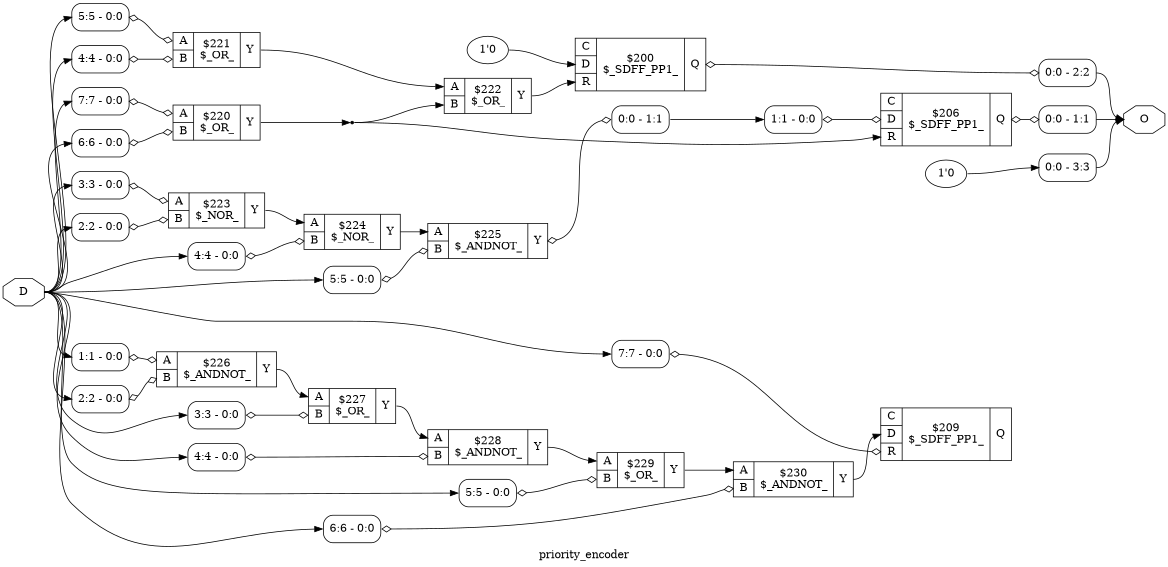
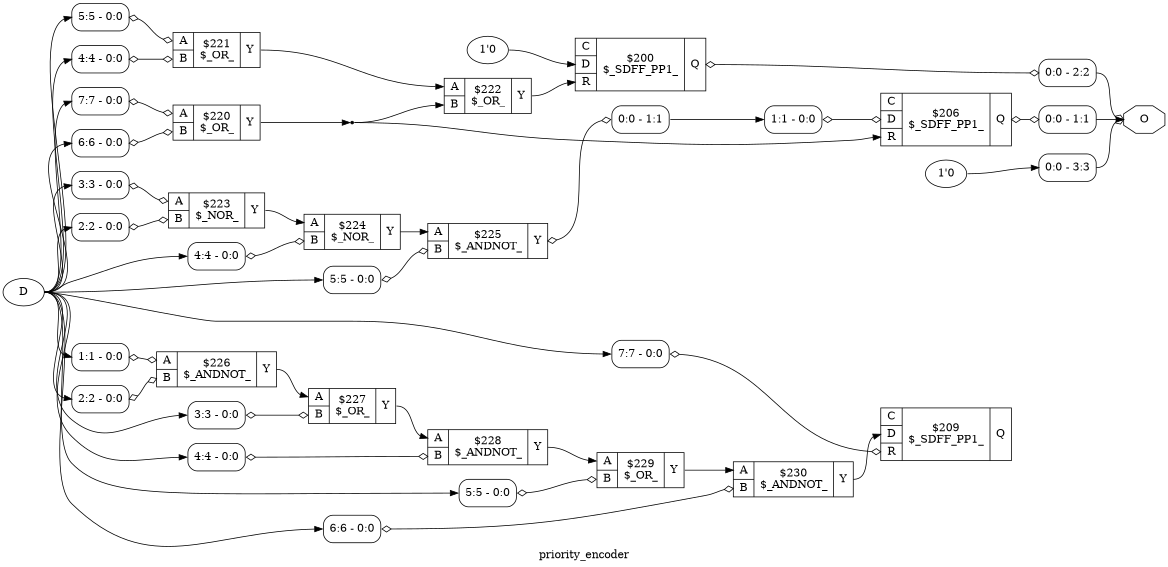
edge "0:0 - 2:2" -> "O": arrowhead normal -> odiamond
edge "0:0 - 3:3" -> "O": arrowhead normal -> odiamond
node "D": shape octagon -> ellipse
